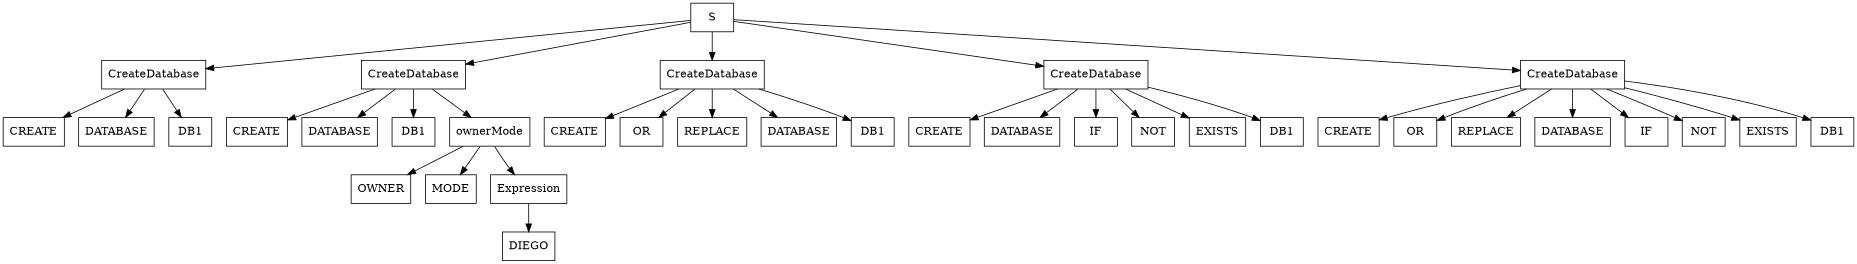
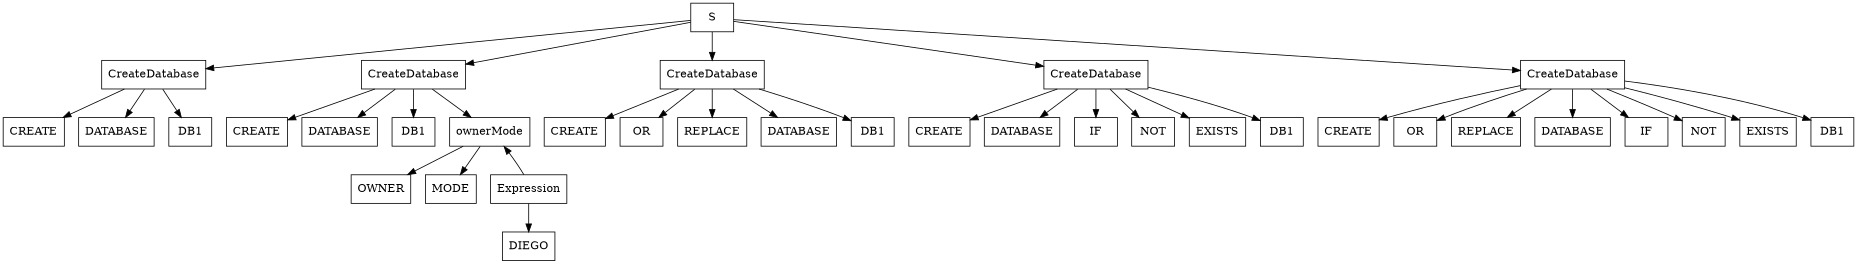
edge "ownerMode" -> "Expression": reversed
